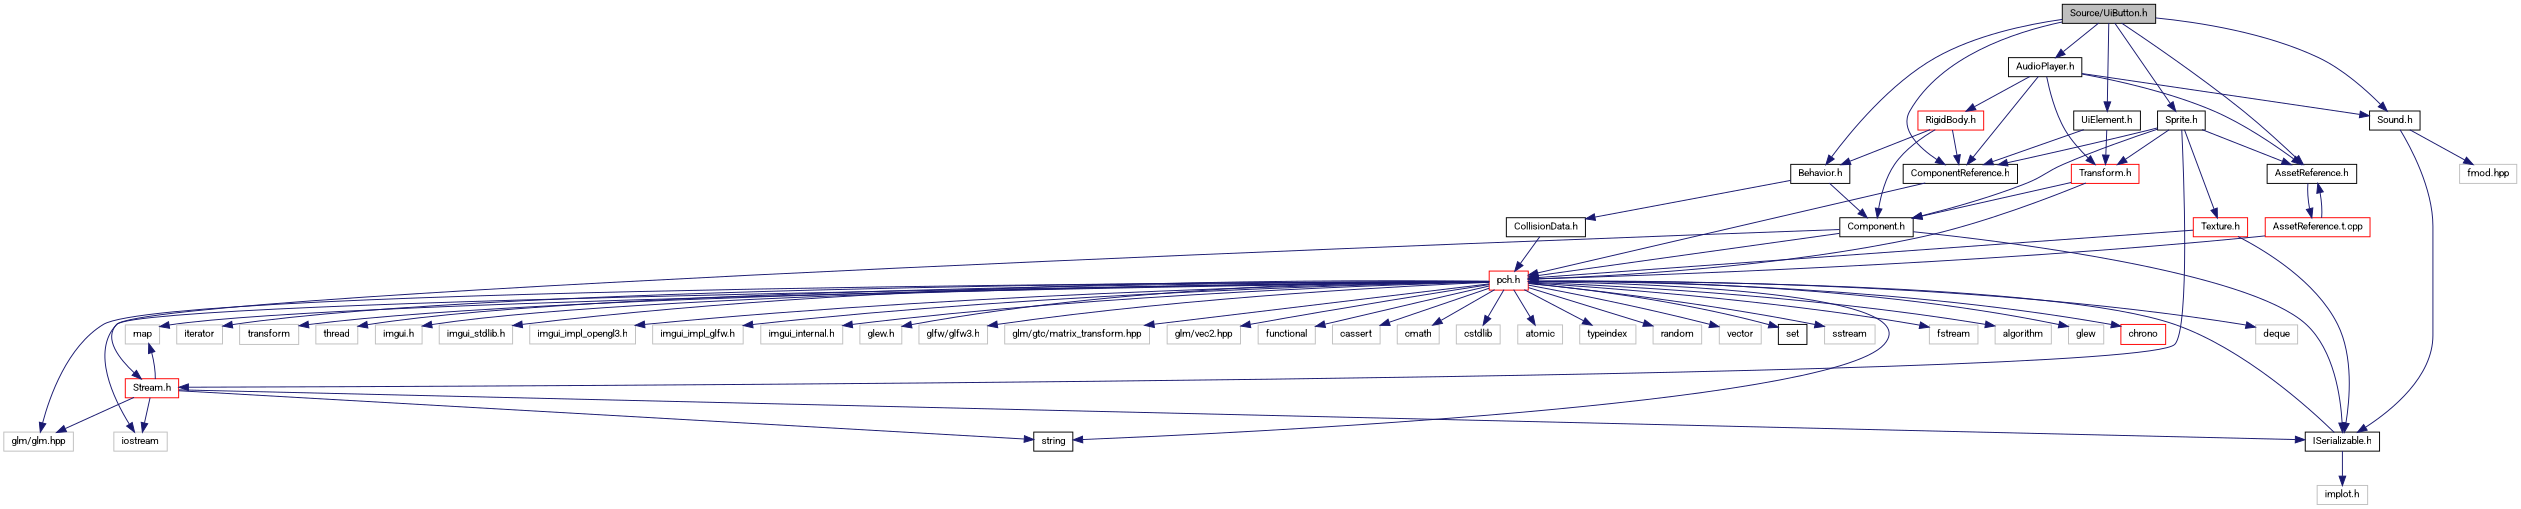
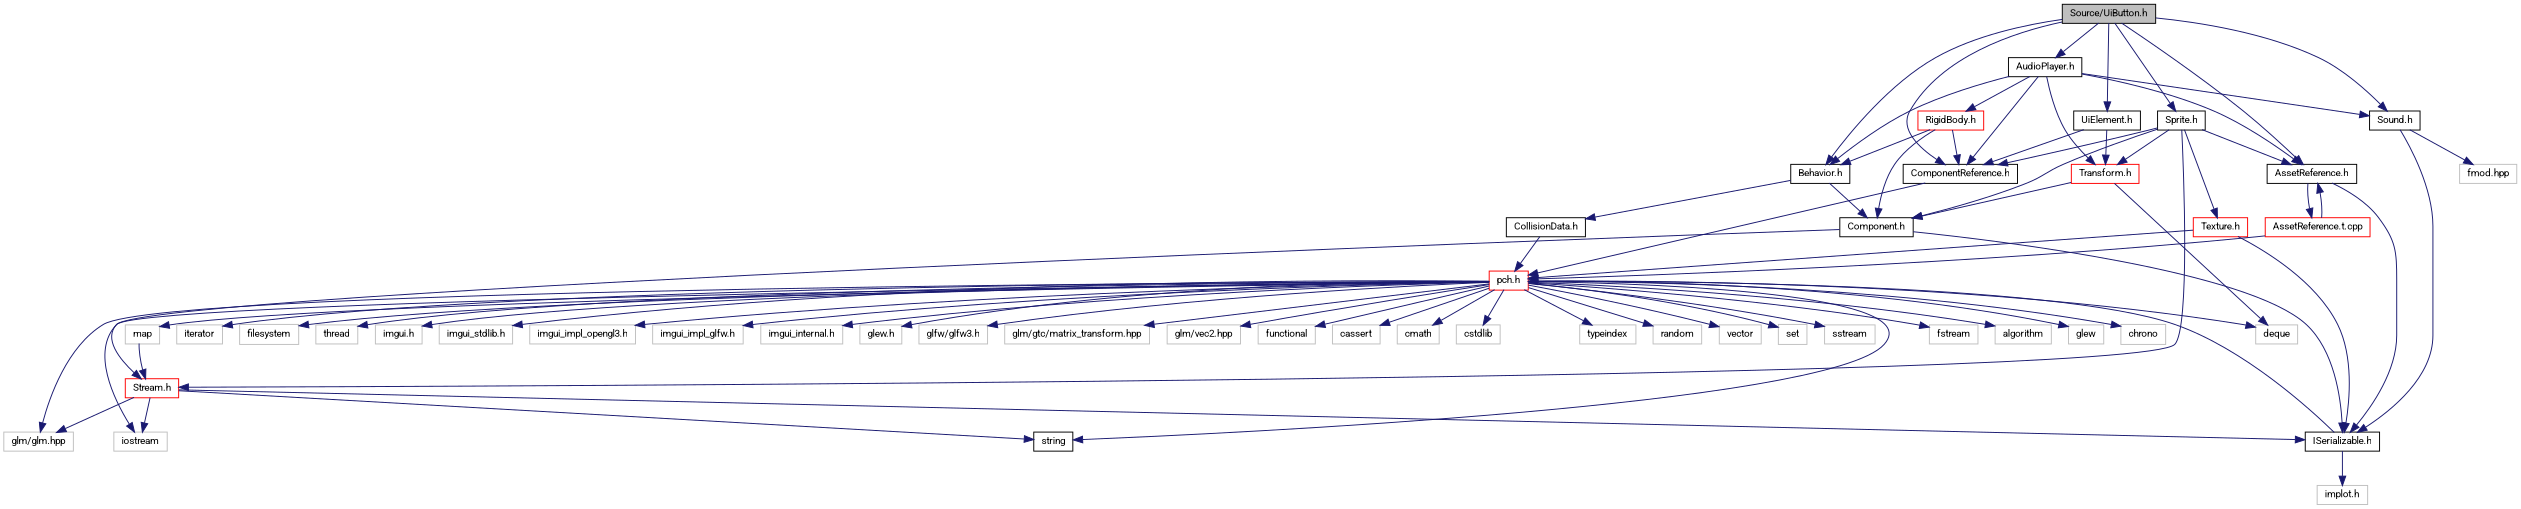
edge "AudioPlayer.h" -> "Behavior.h": added
edge "Transform.h" -> "pch.h": now "Transform.h" -> "deque"
edge "Component.h" -> "pch.h": removed
edge "AssetReference.h" -> "ISerializable.h": added
node "transform": label "transform" -> "filesystem"
node "atomic": removed
node "set": color black -> grey75
node "chrono": color red -> grey75
edge "Stream.h" -> "map": reversed
